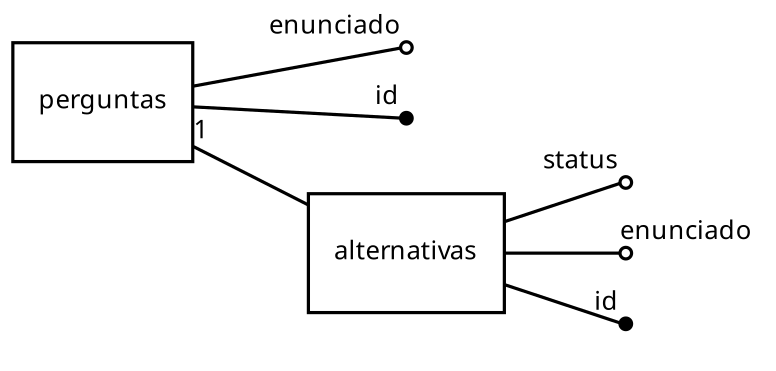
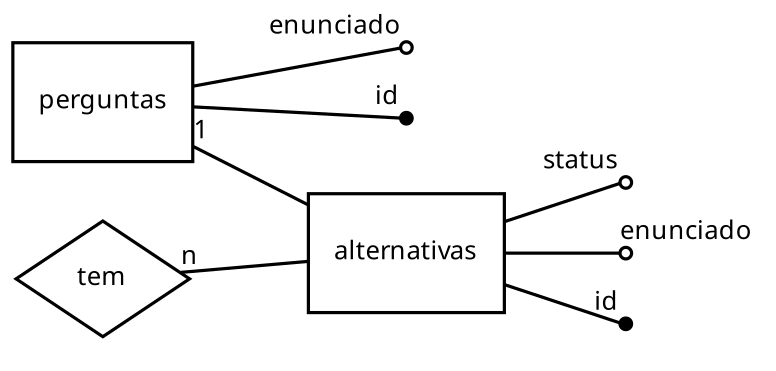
node "tem": added
